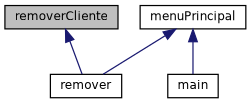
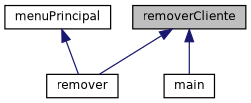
edge "main" -> "menuPrincipal": now "main" -> "removerCliente"
